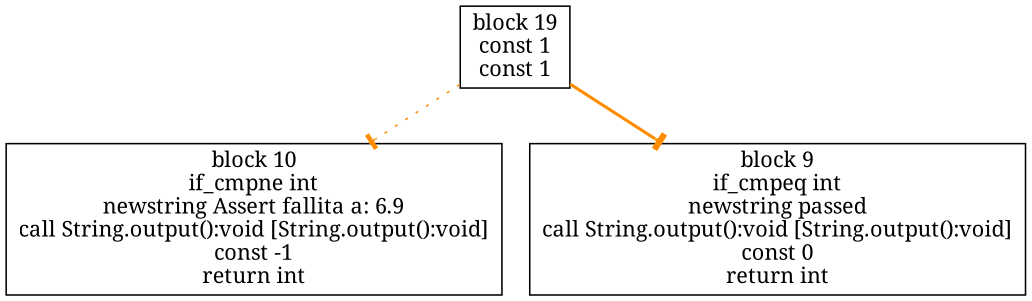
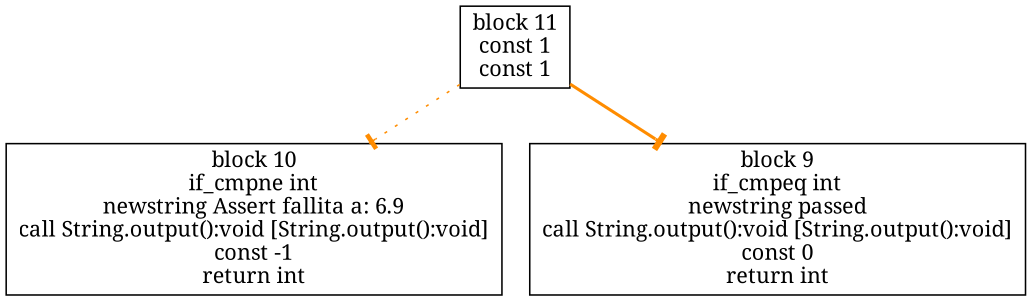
node "block 19 const 1 const 1": label "block 19 const 1 const 1" -> "block 11 const 1 const 1"
